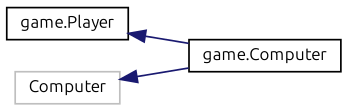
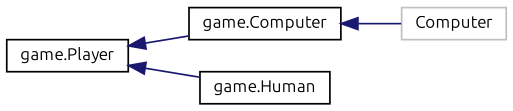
edge "game.Computer" -> "Computer": reversed
node "game.Human": added
